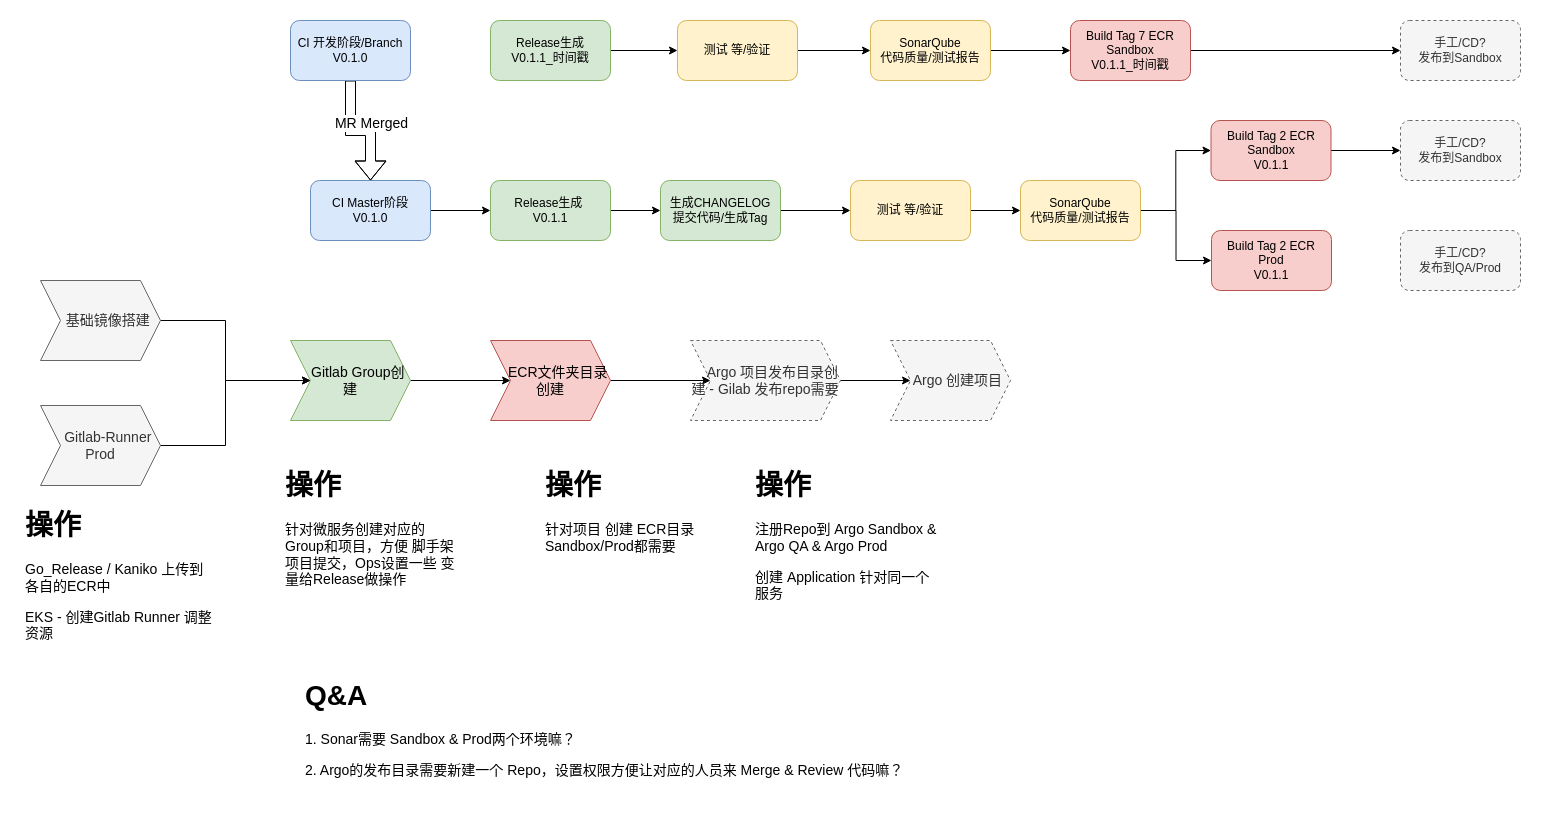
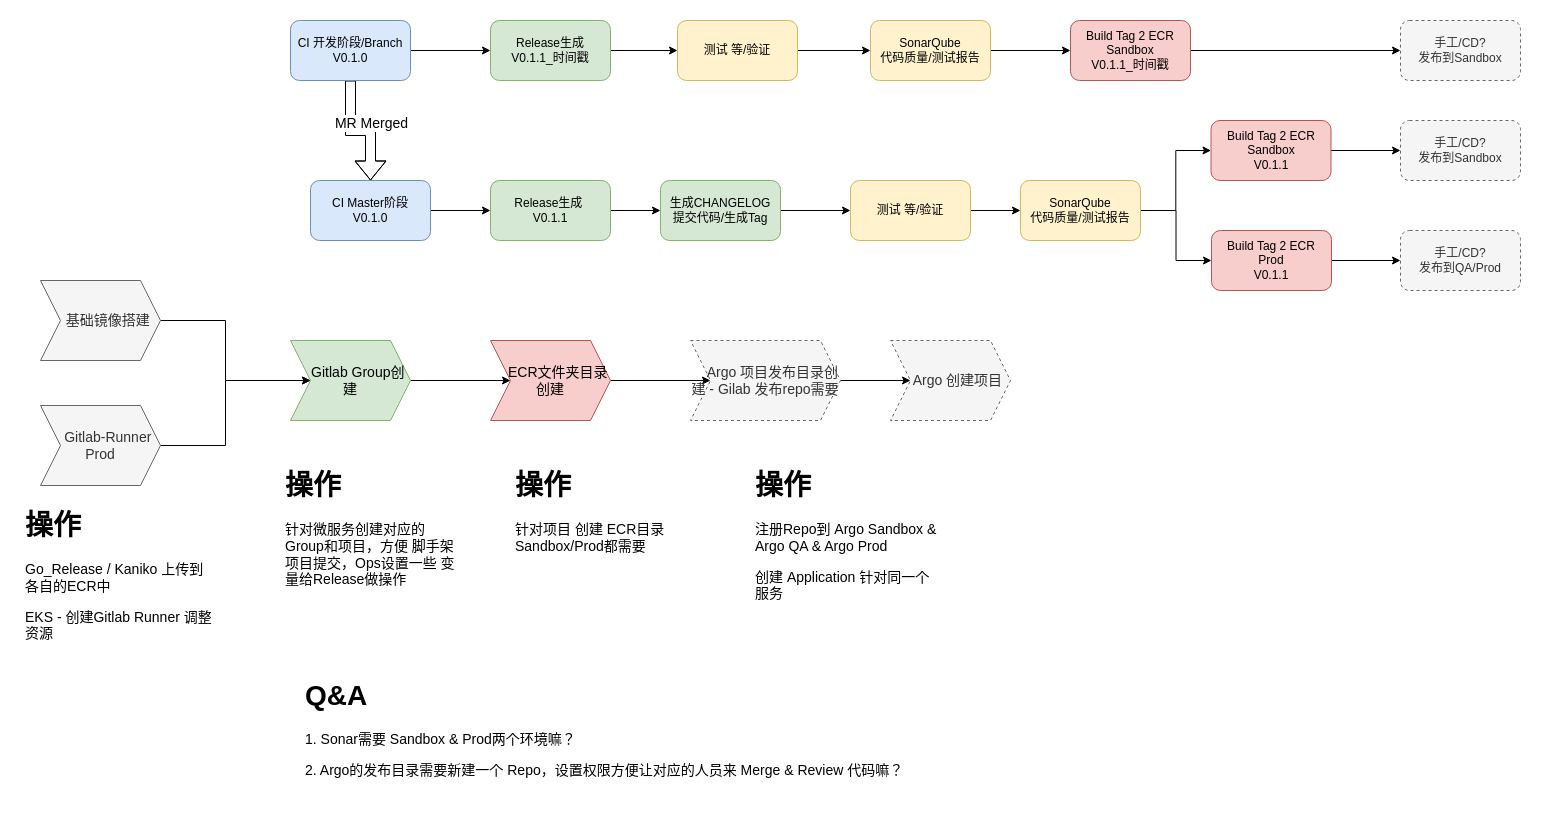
edge "CI 开发阶段/Branch V0.1.0" -> "Release生成 V0.1.1_时间戳": added
node "Build Tag 7 ECR Sandbox V0.1.1_时间戳": label "Build Tag 7 ECR Sandbox V0.1.1_时间戳" -> "Build Tag 2 ECR Sandbox V0.1.1_时间戳"
edge "Build Tag 2 ECR Prod V0.1.1" -> "手工/CD?发布到QA/Prod": added
node "操作针对项目 创建 ECR目录 Sandbox/Prod都需要": moved (636, 536) -> (606, 536)
